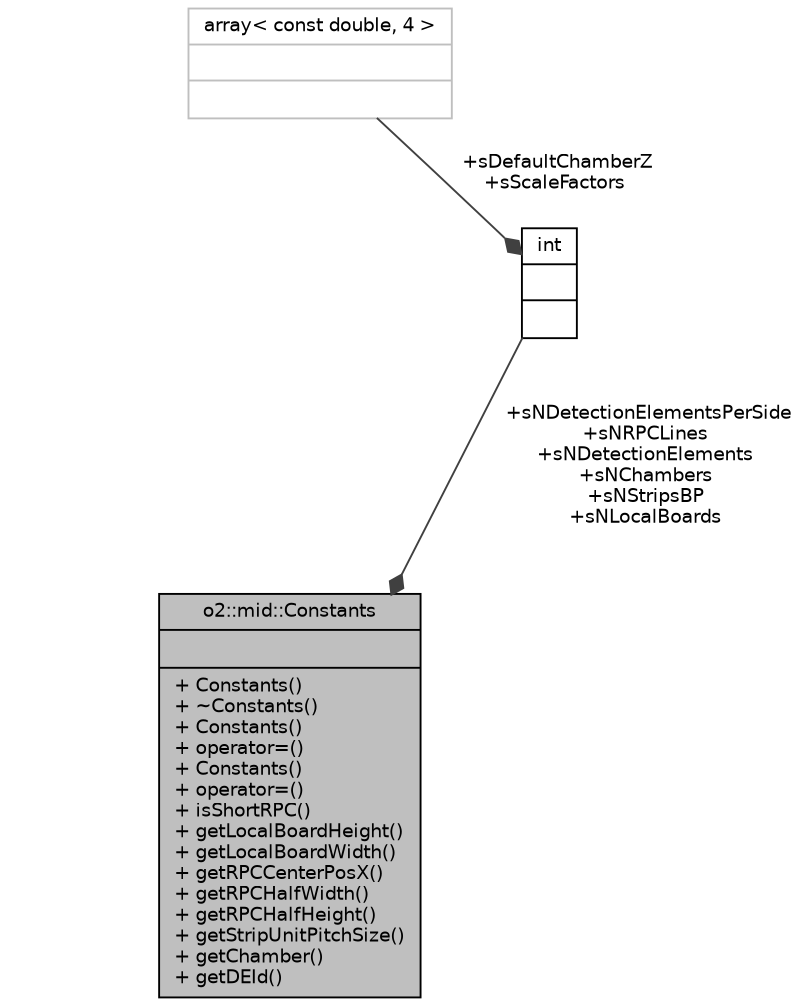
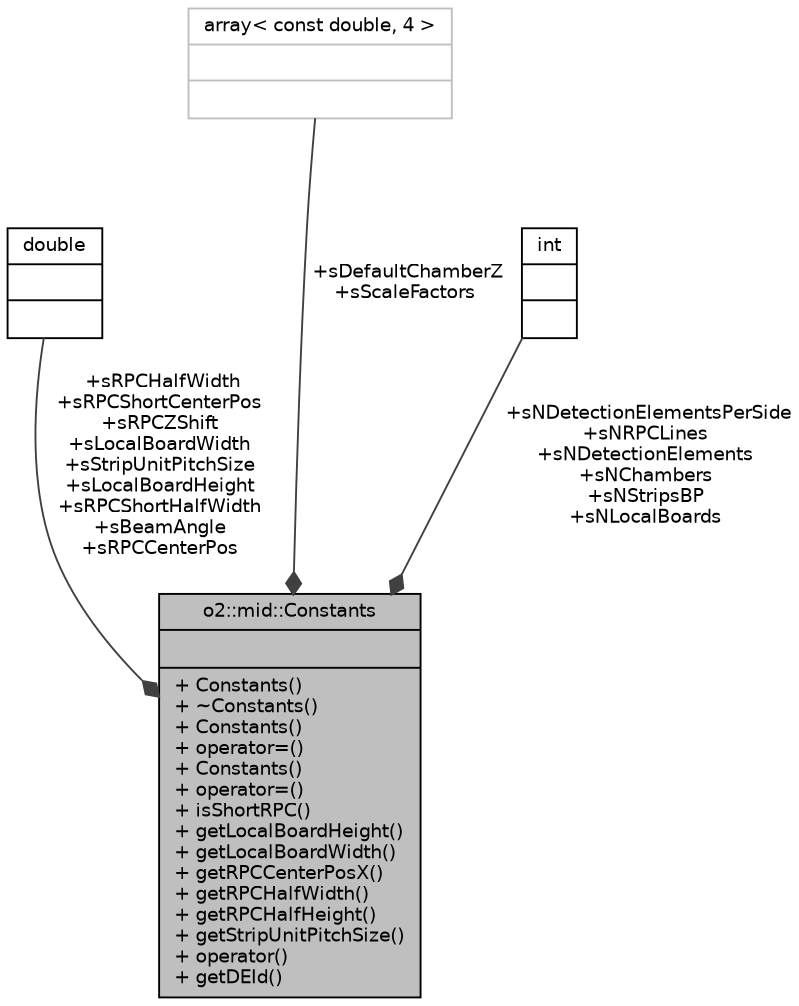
edge "array< const double, 4 >" -> "int": now "array< const double, 4 >" -> "o2::mid::Constants"
node "double": added
node "o2::mid::Constants": text "+ getChamber()" -> "+ operator()"
